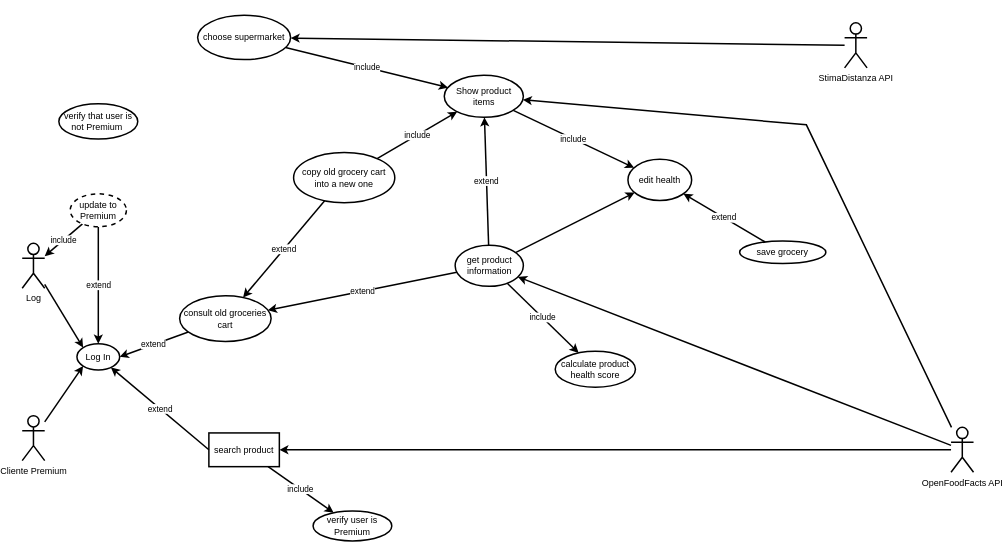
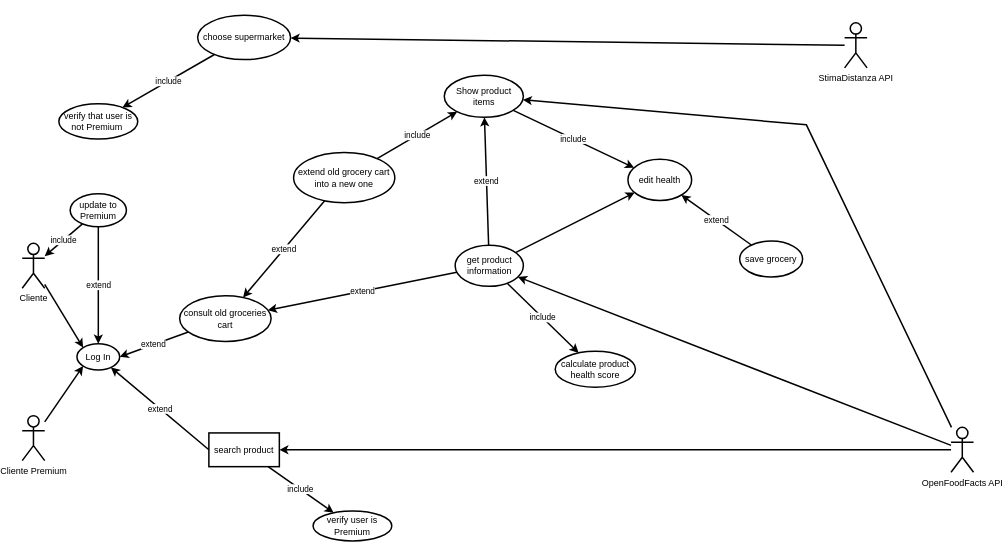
edge "choose supermarket" -> "Show product items": now "choose supermarket" -> "verify that user is not Premium"
node "copy old grocery cart into a new one": label "copy old grocery cart into a new one" -> "extend old grocery cart into a new one"
node "update to Premium": style dashed -> solid
node "save grocery": size 86x23 -> 63x36
node "Log": label "Log" -> "Cliente"
